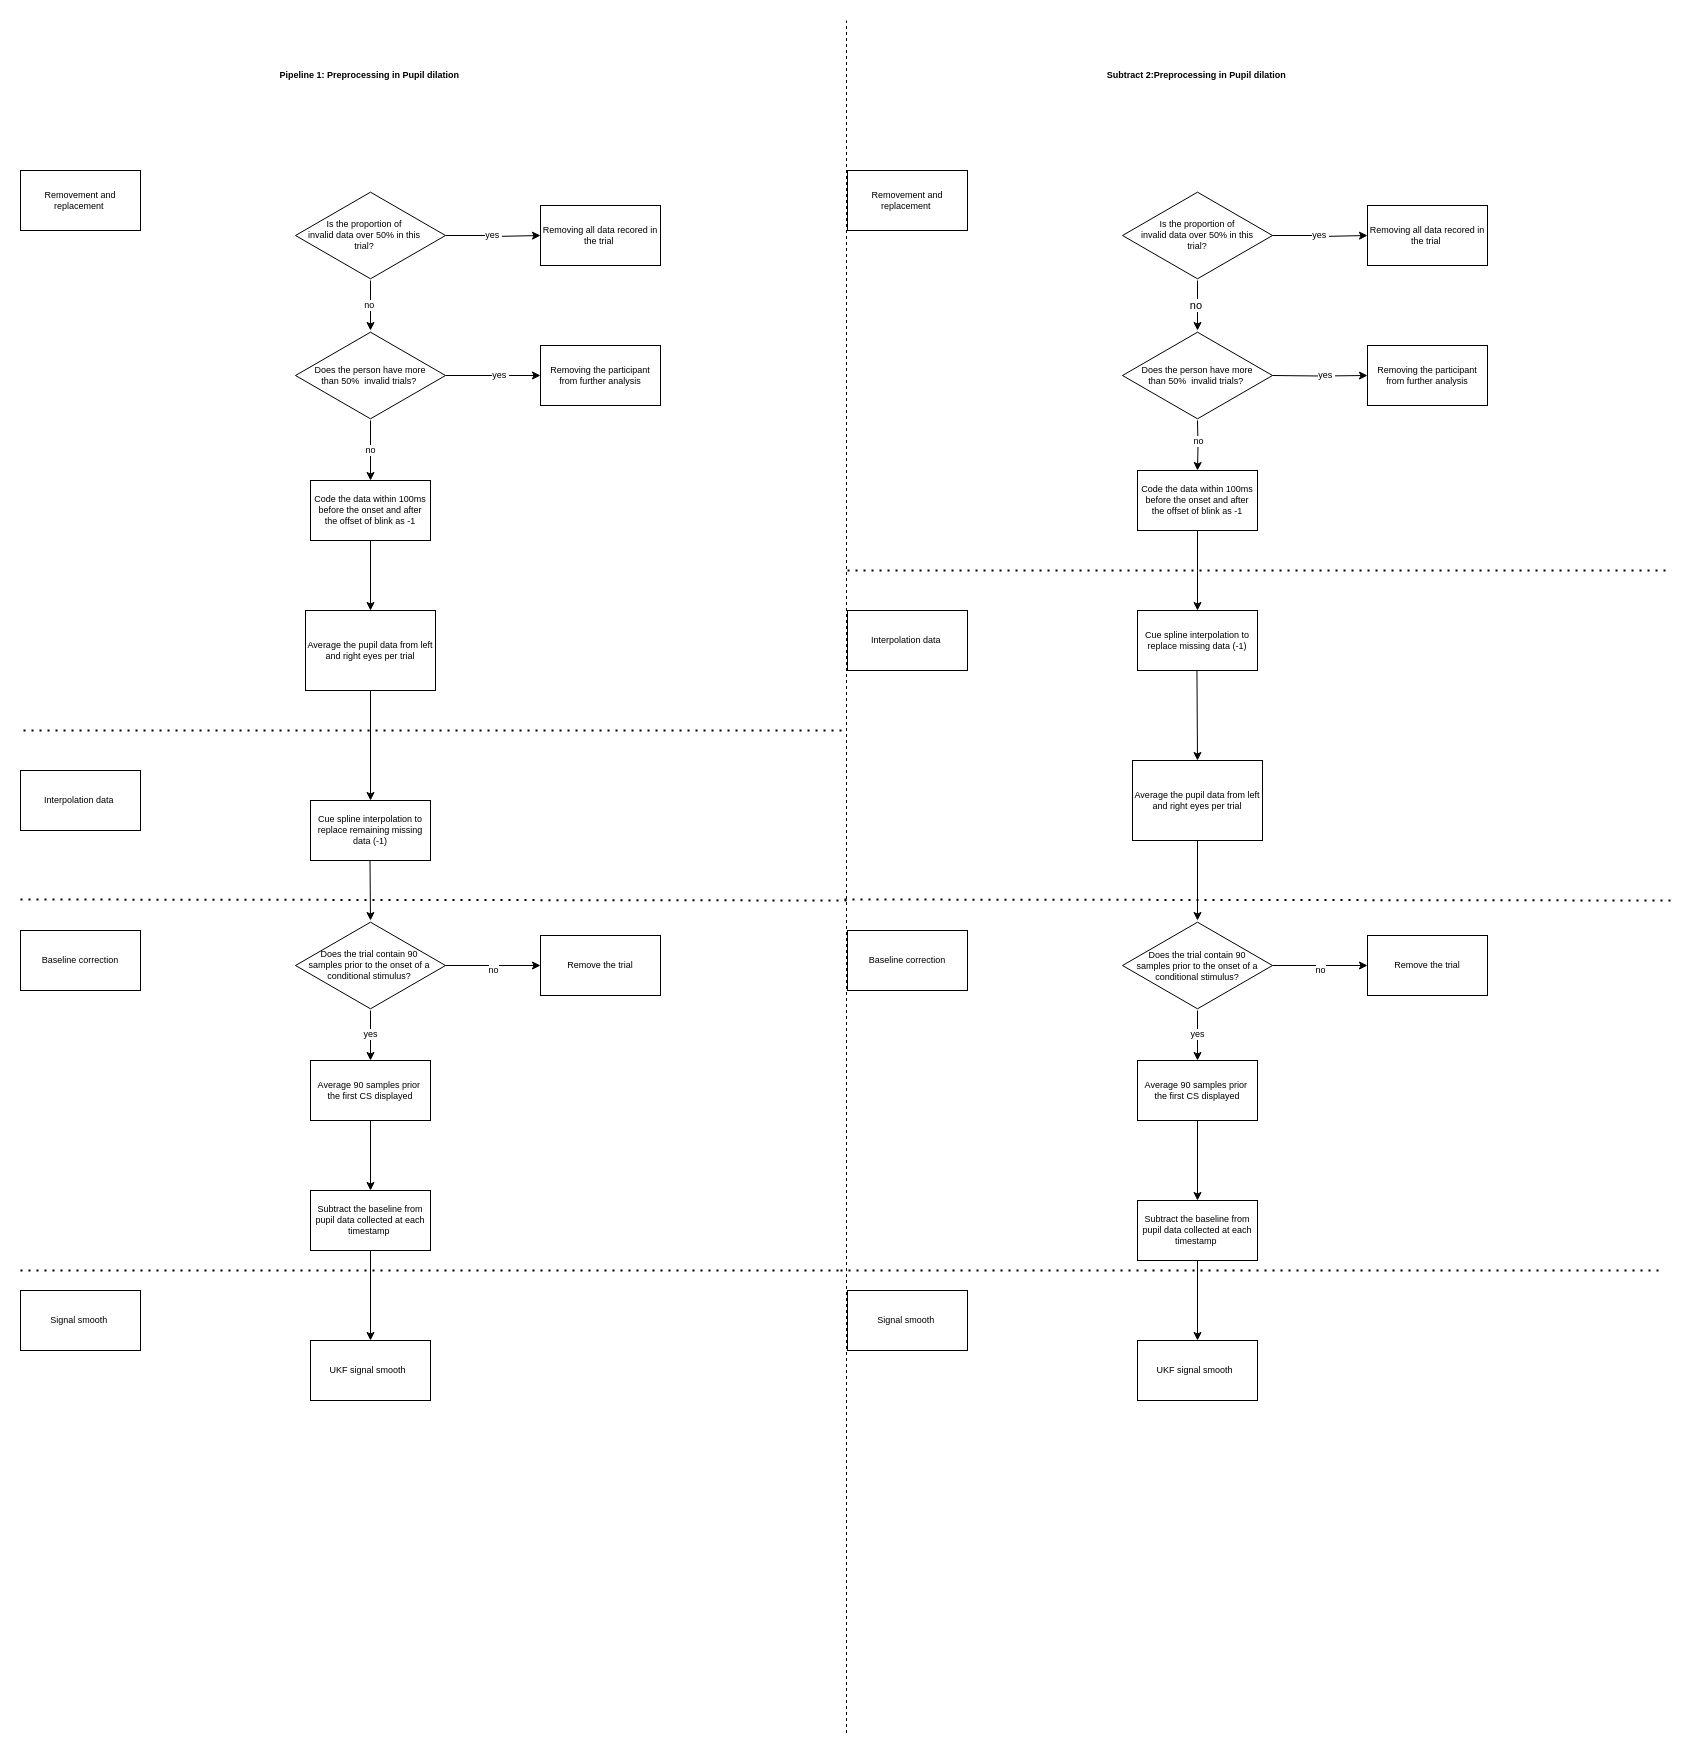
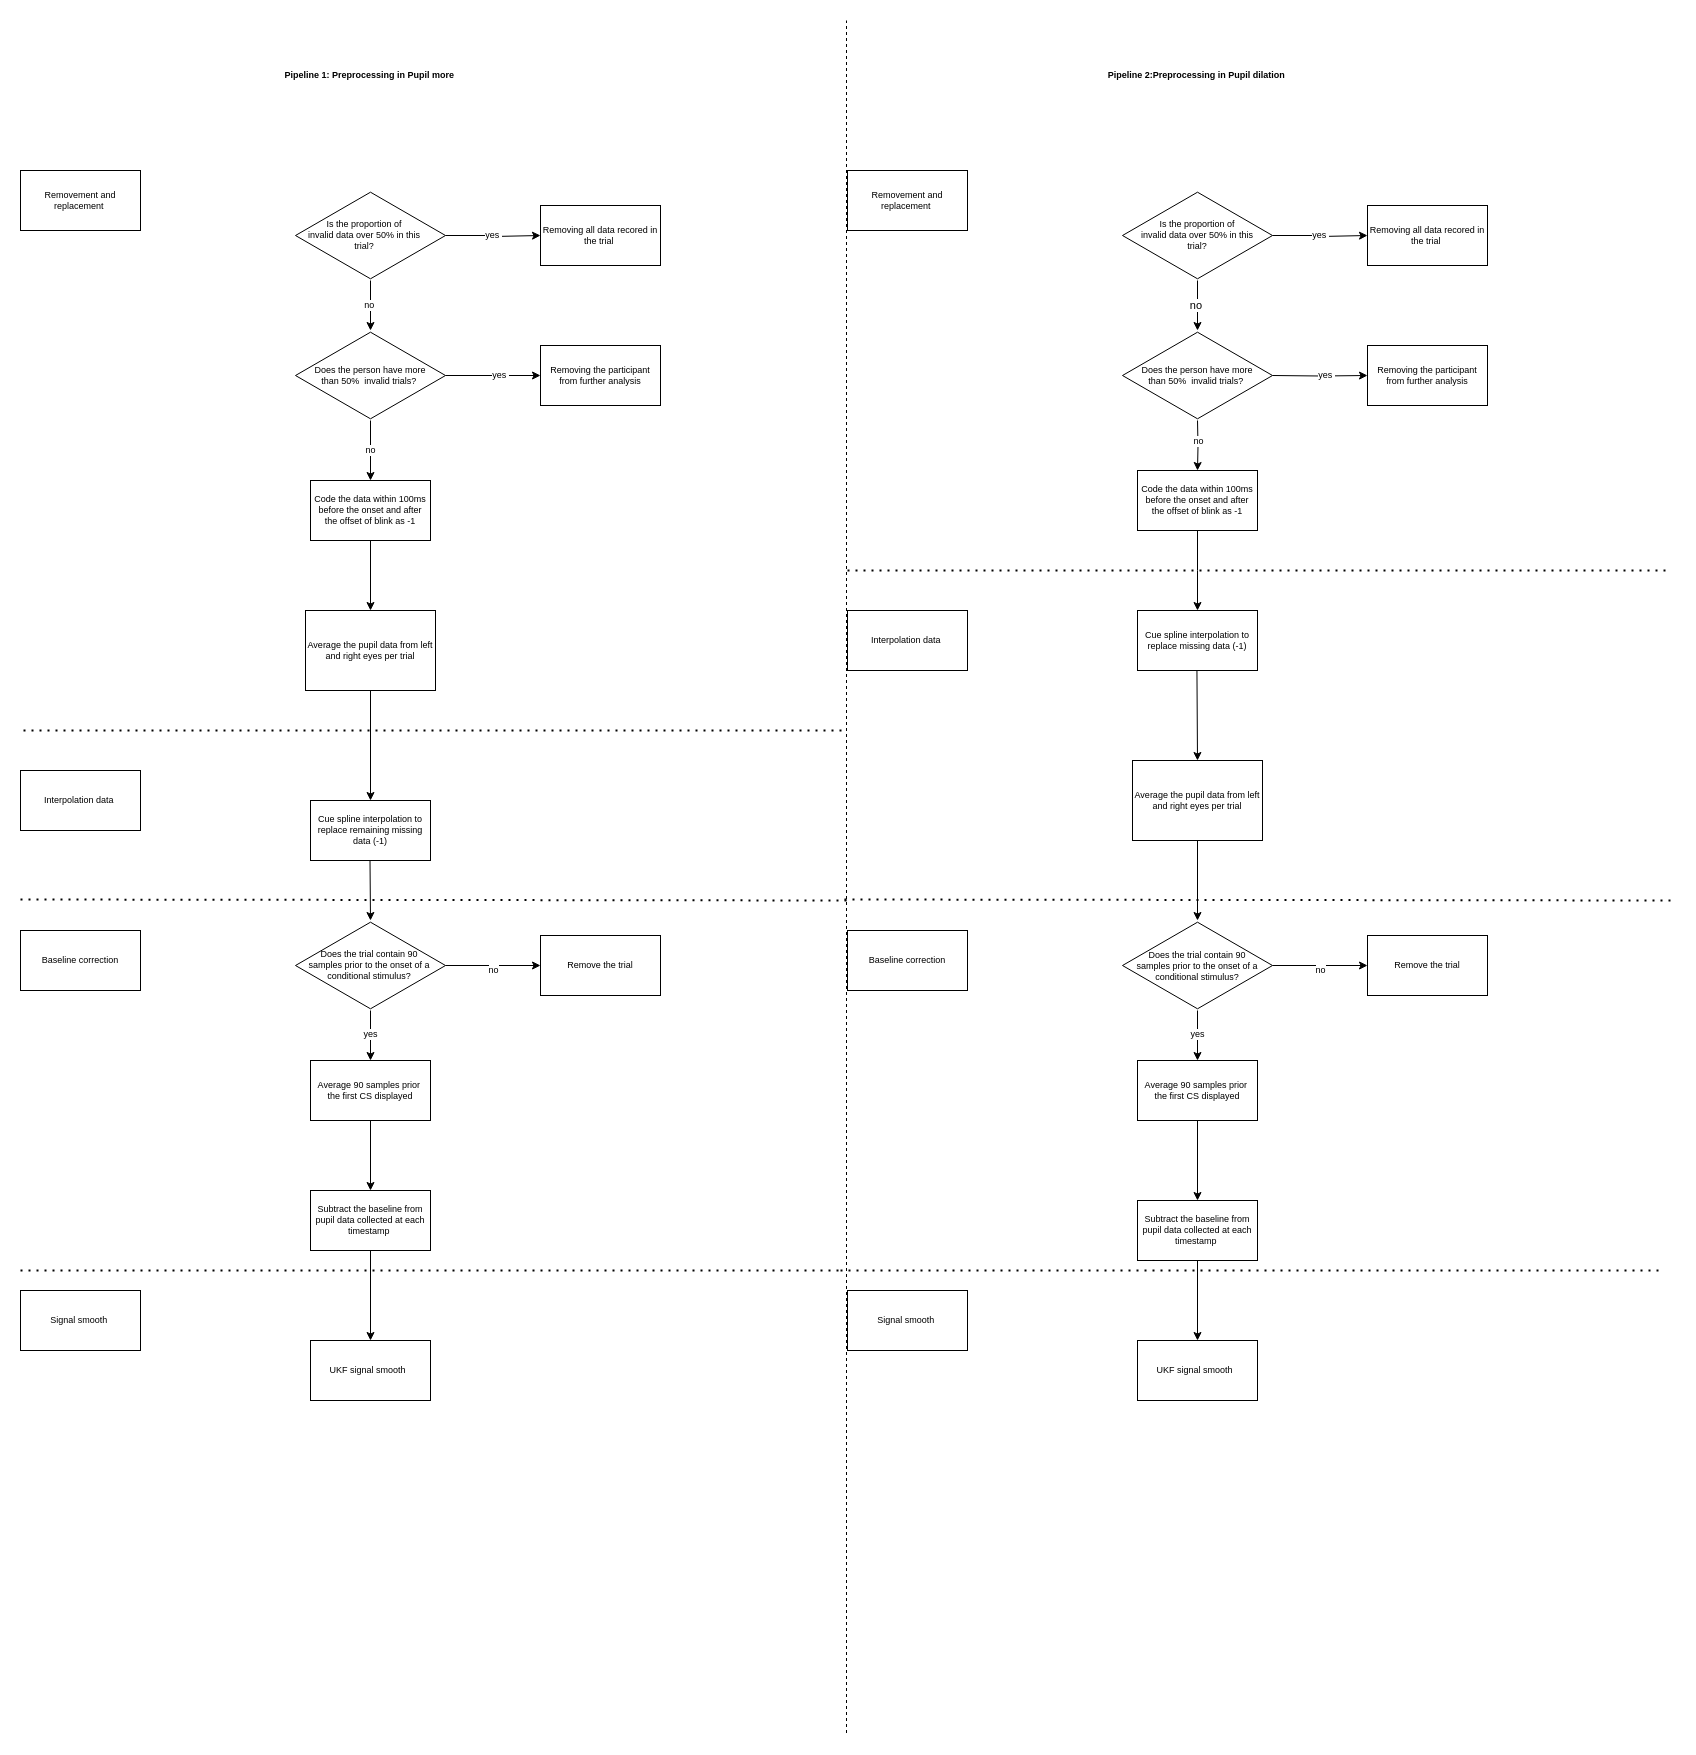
node "Pipeline 1: Preprocessing in Pupil dilation": label "Pipeline 1: Preprocessing in Pupil dilation" -> "Pipeline 1: Preprocessing in Pupil more"
node "Subtract 2:Preprocessing in Pupil dilation": label "Subtract 2:Preprocessing in Pupil dilation" -> "Pipeline 2:Preprocessing in Pupil dilation"
